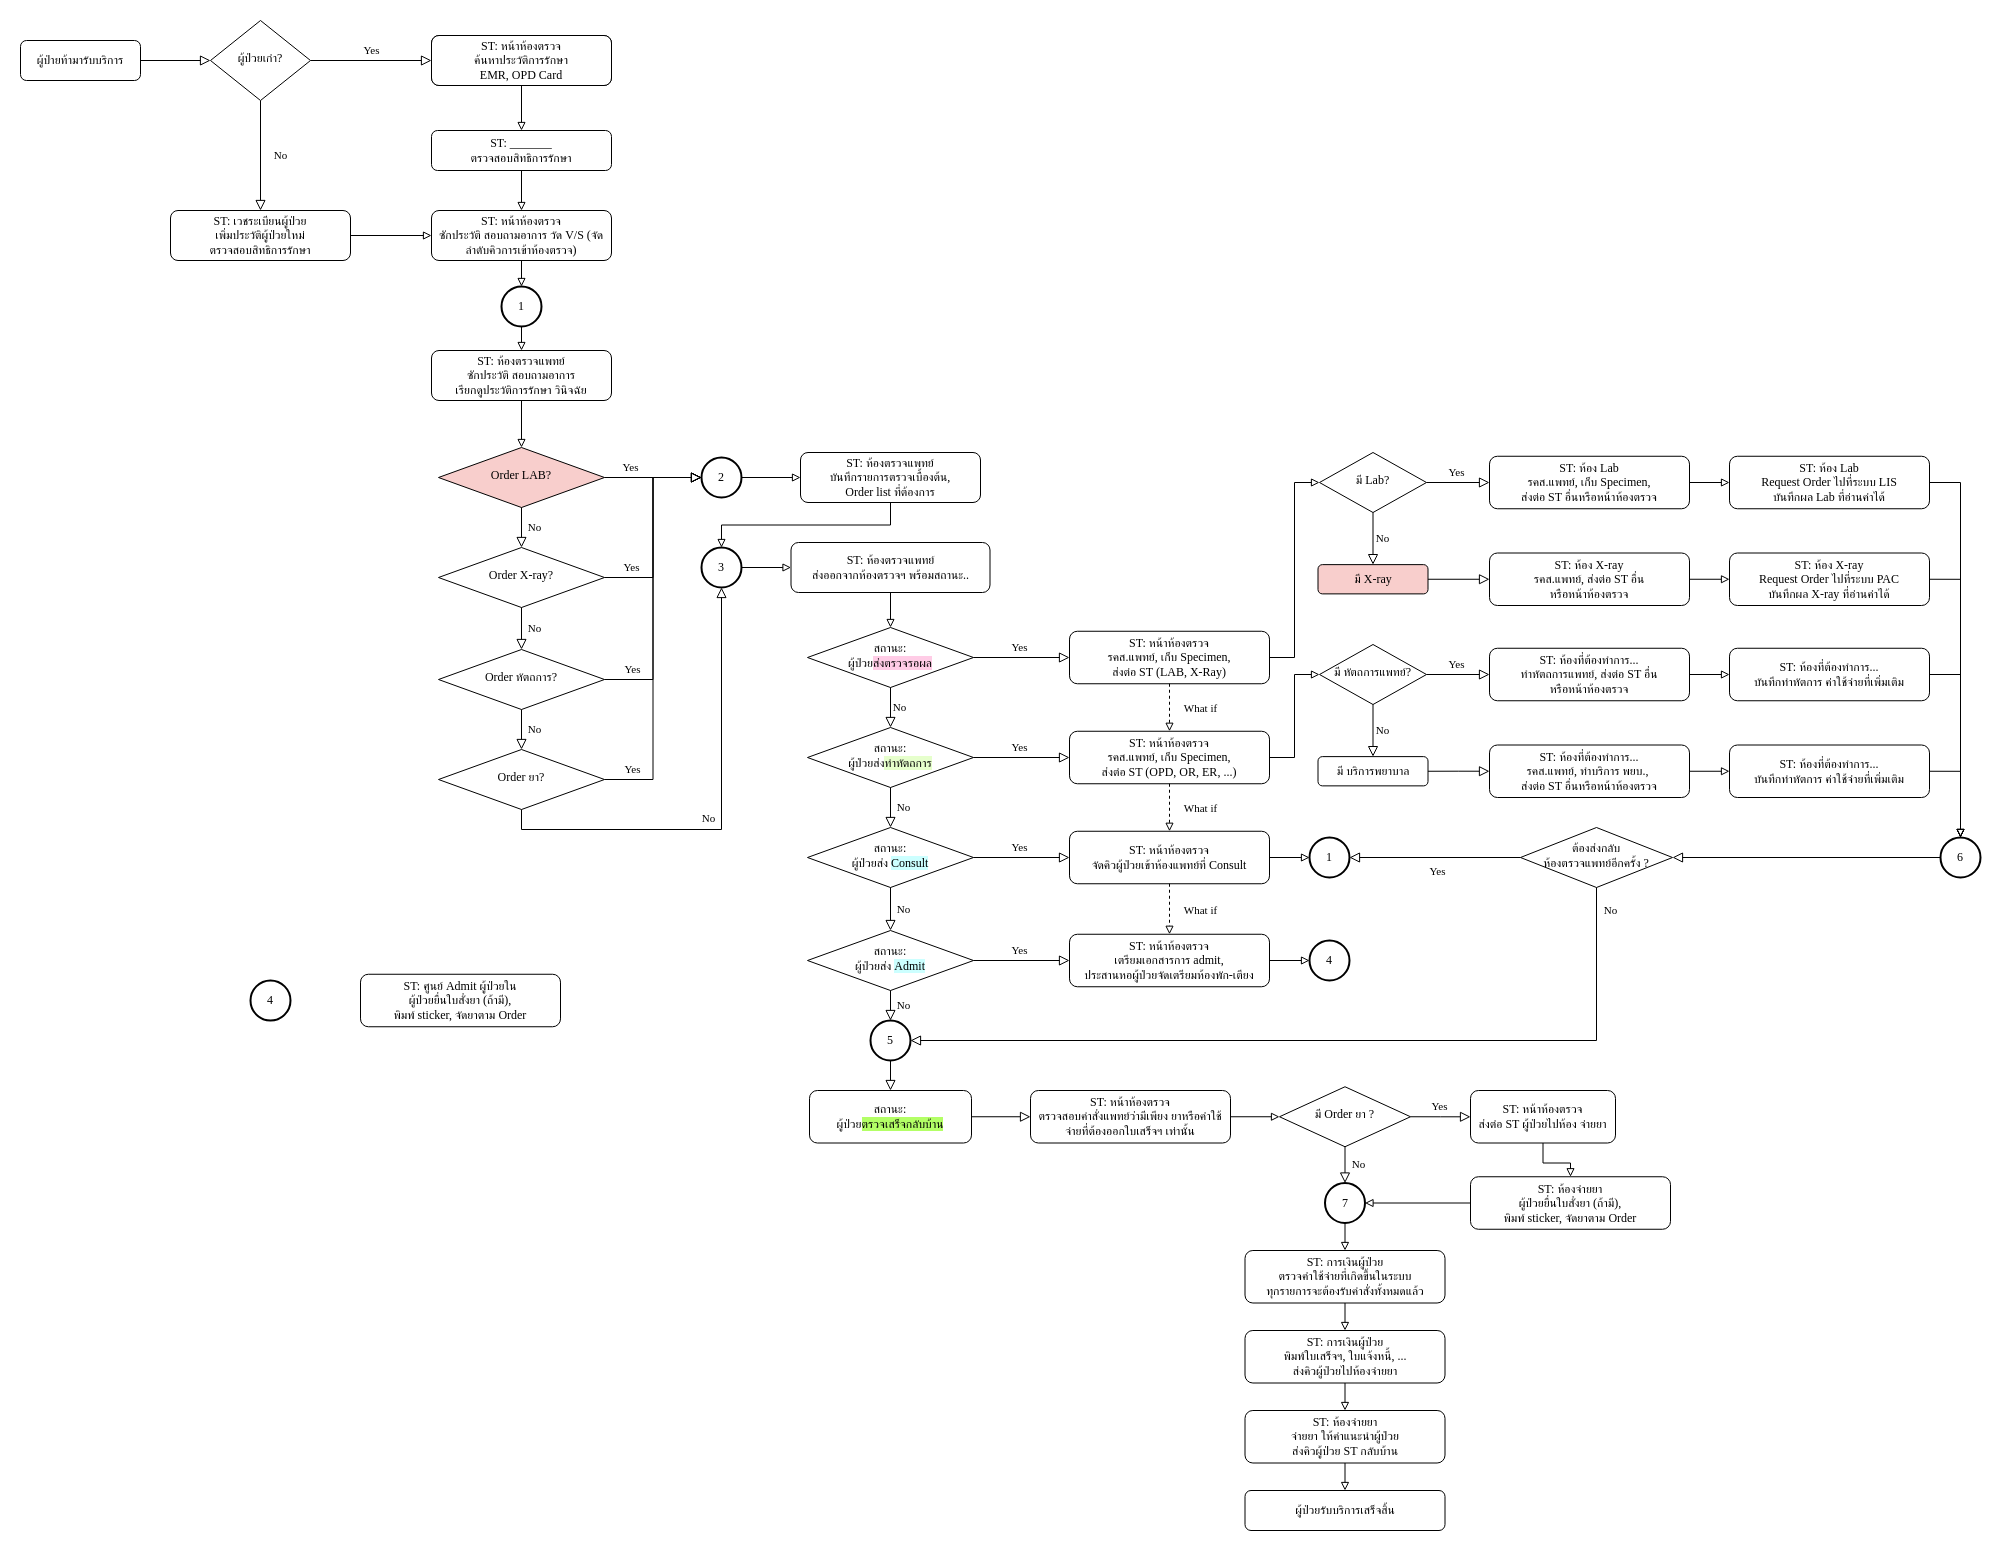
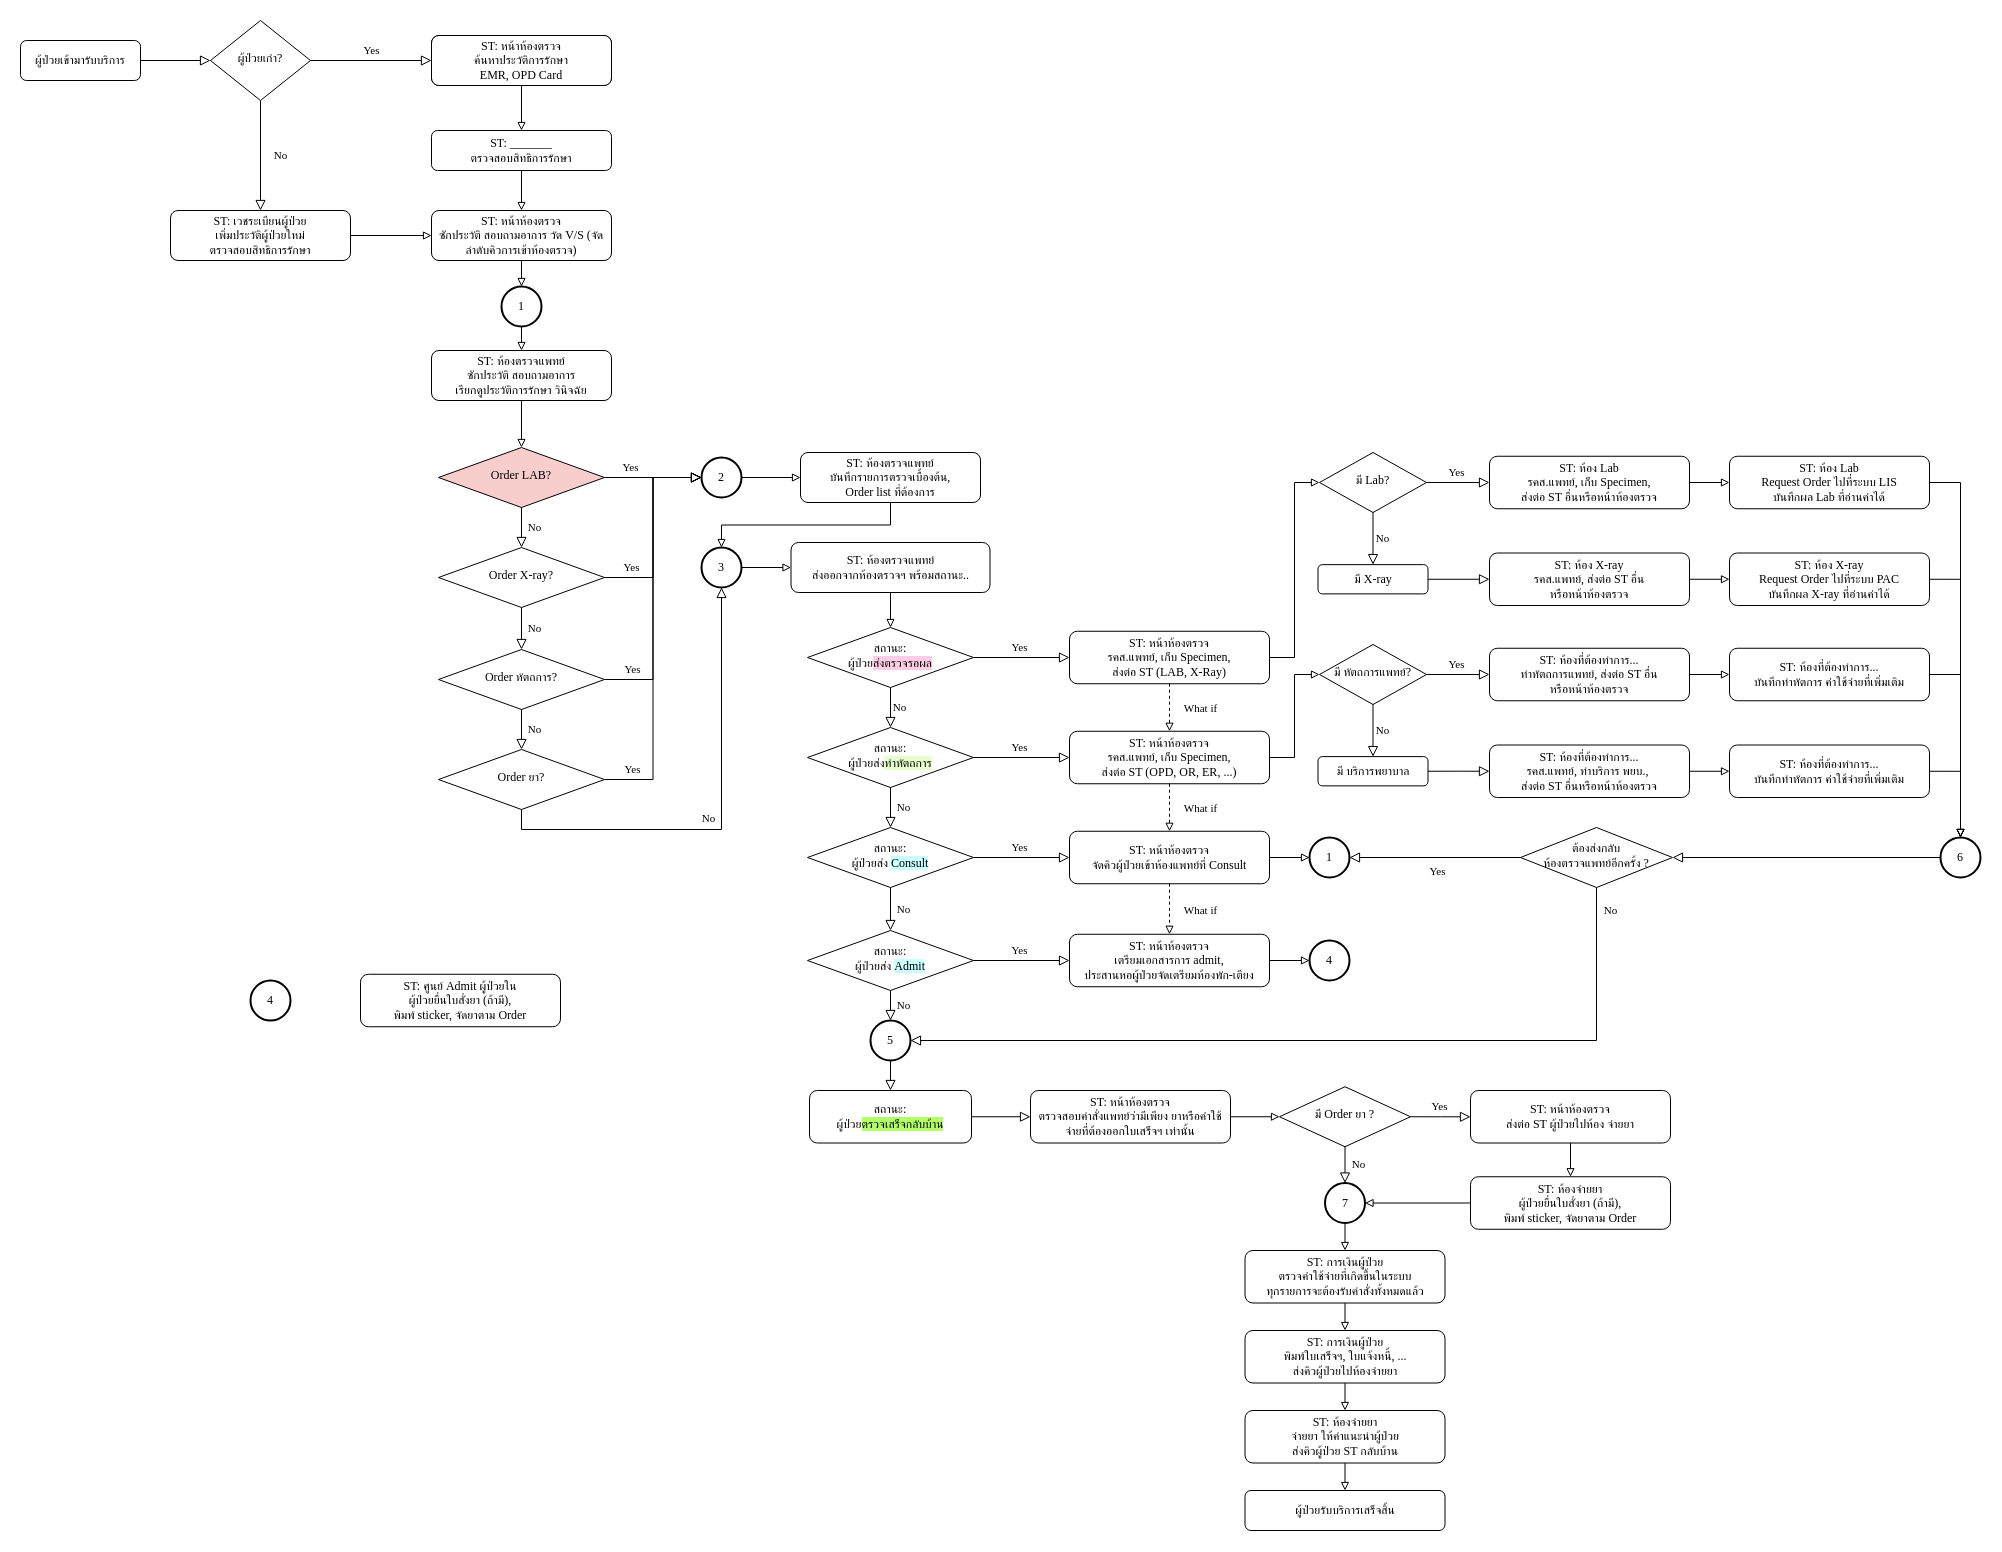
node "ผู้ป่ายท้ามารับบริการ": label "ผู้ป่ายท้ามารับบริการ" -> "ผู้ป่วยเข้ามารับบริการ"
node "มี X-ray": fillcolor #f8cecc -> #ffffff
node "ST: หน้าห้องตรวจ ส่งต่อ ST ผู้ป่วยไปห้อง จ่ายยา": size 145x53 -> 200x53
